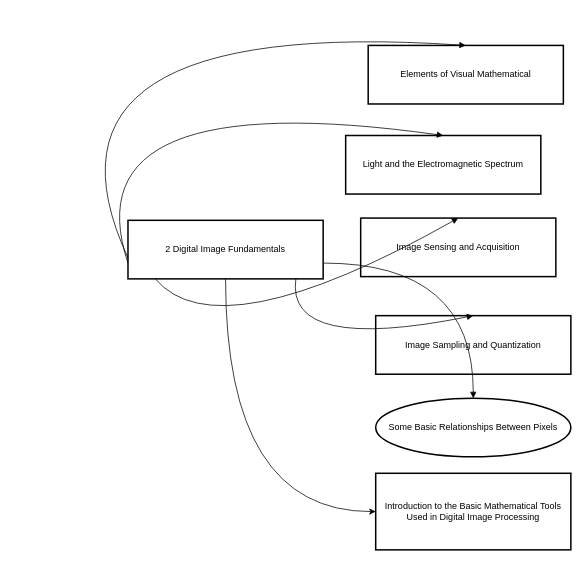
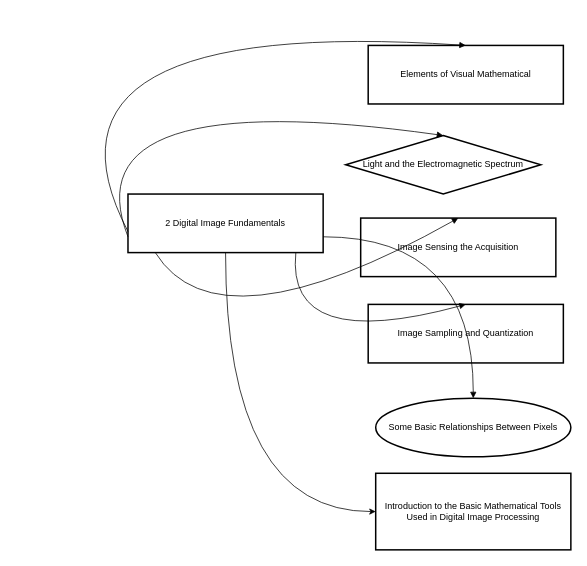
node "Light and the Electromagnetic Spectrum": shape rectangle -> diamond
node "Image Sensing and Acquisition": label "Image Sensing and Acquisition" -> "Image Sensing the Acquisition"
node "2 Digital Image Fundamentals": moved (225, 249) -> (225, 223)
node "Image Sampling and Quantization": moved (473, 345) -> (465, 333)
